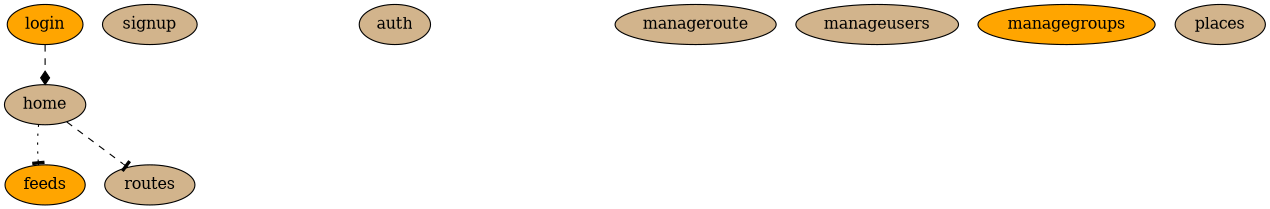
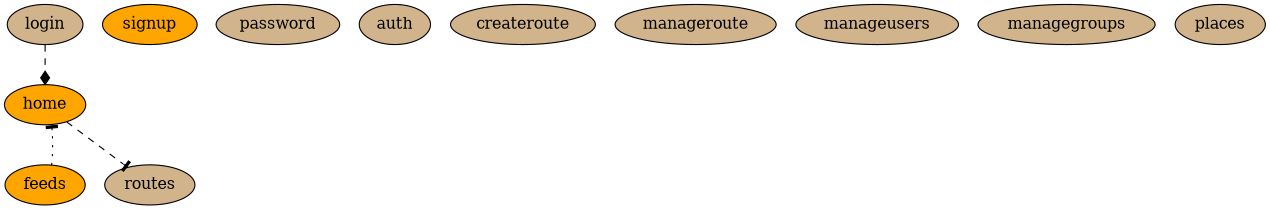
node "login": fillcolor orange -> tan
node "signup": fillcolor tan -> orange
node "password": added
node "createroute": added
node "managegroups": fillcolor orange -> tan
node "home": fillcolor tan -> orange
edge "home" -> "feeds": reversed
